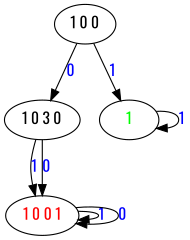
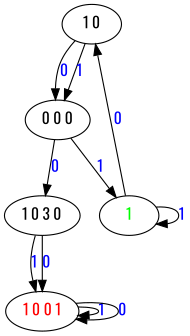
node "1 0 0": label "1 0 0" -> "0 0 0"
node "1 0": added
